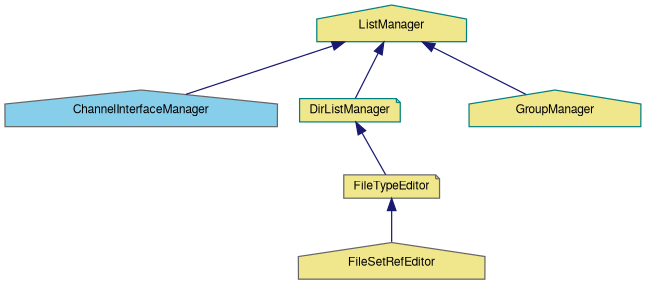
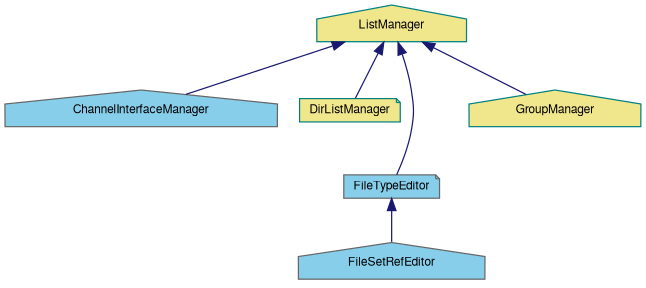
edge "FileTypeEditor" -> "DirListManager": now "FileTypeEditor" -> "ListManager"
node "FileTypeEditor": fillcolor khaki -> skyblue
node "FileSetRefEditor": fillcolor khaki -> skyblue
